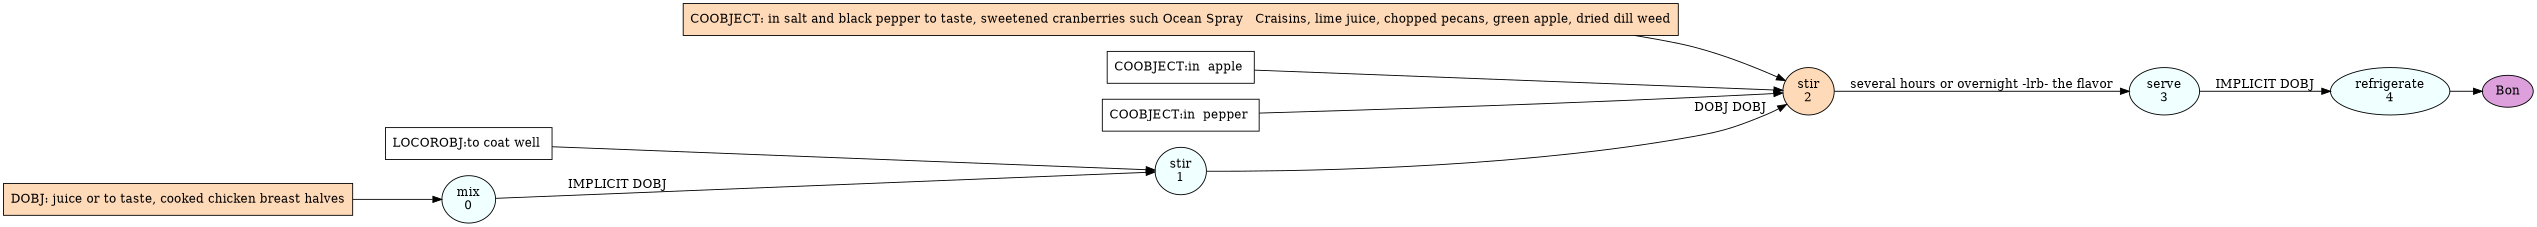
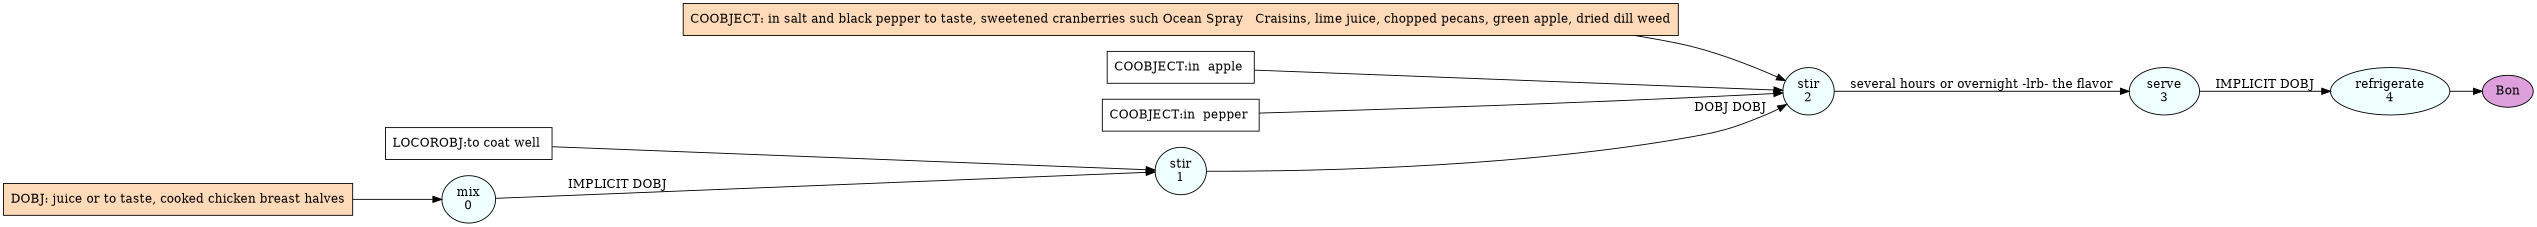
node "stir 2": fillcolor peachpuff -> azure
